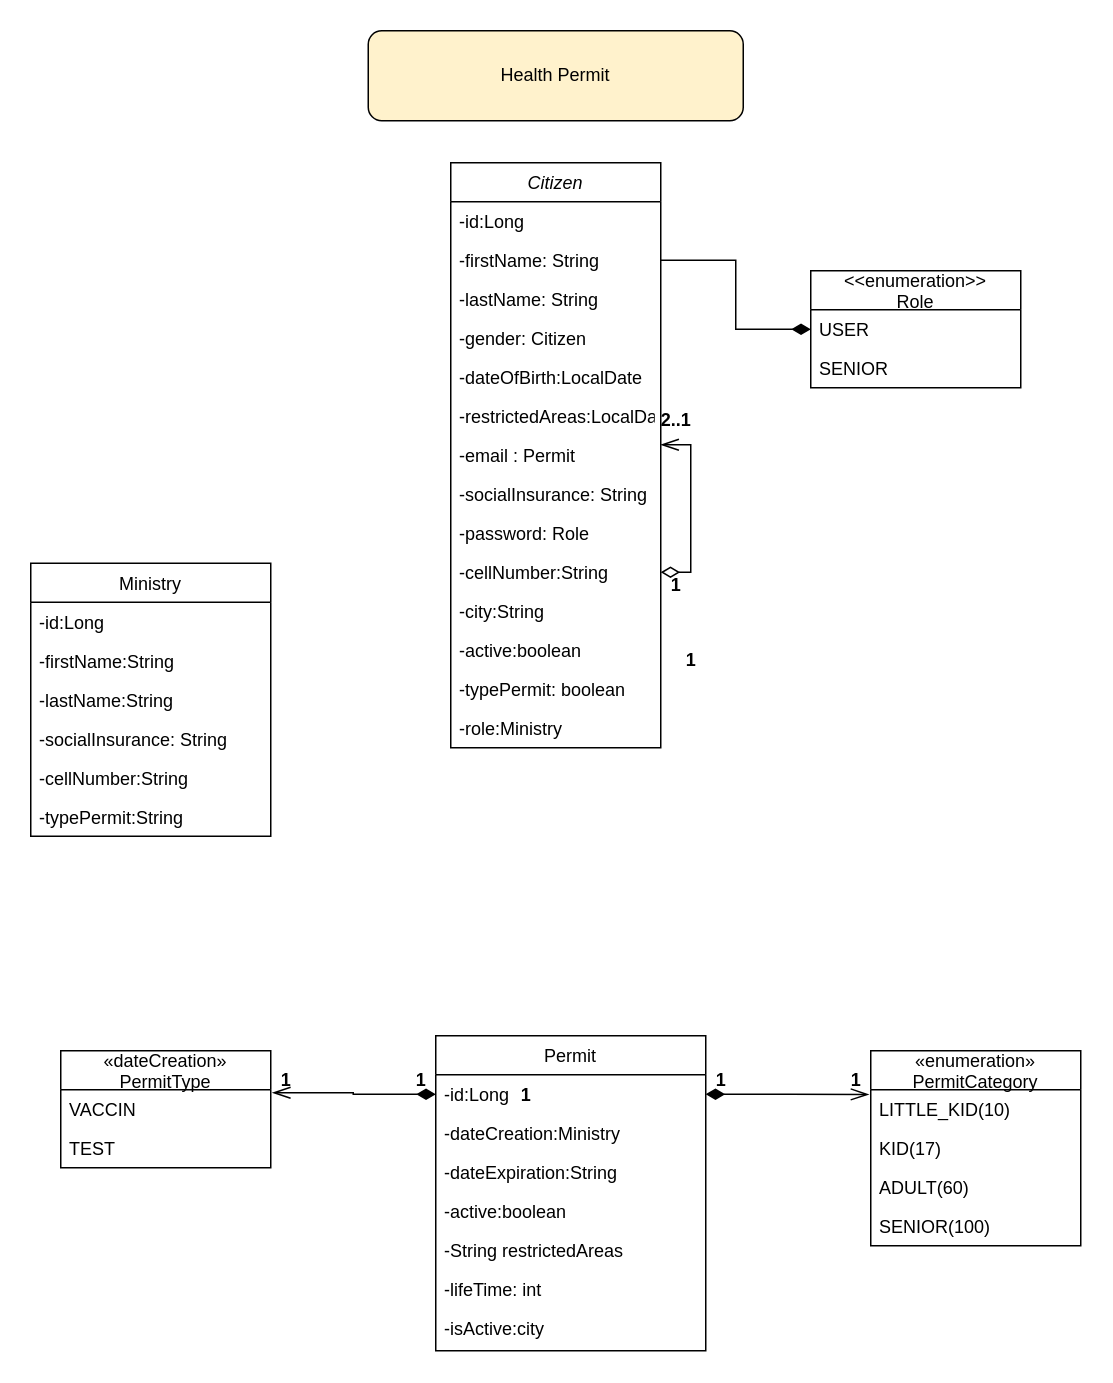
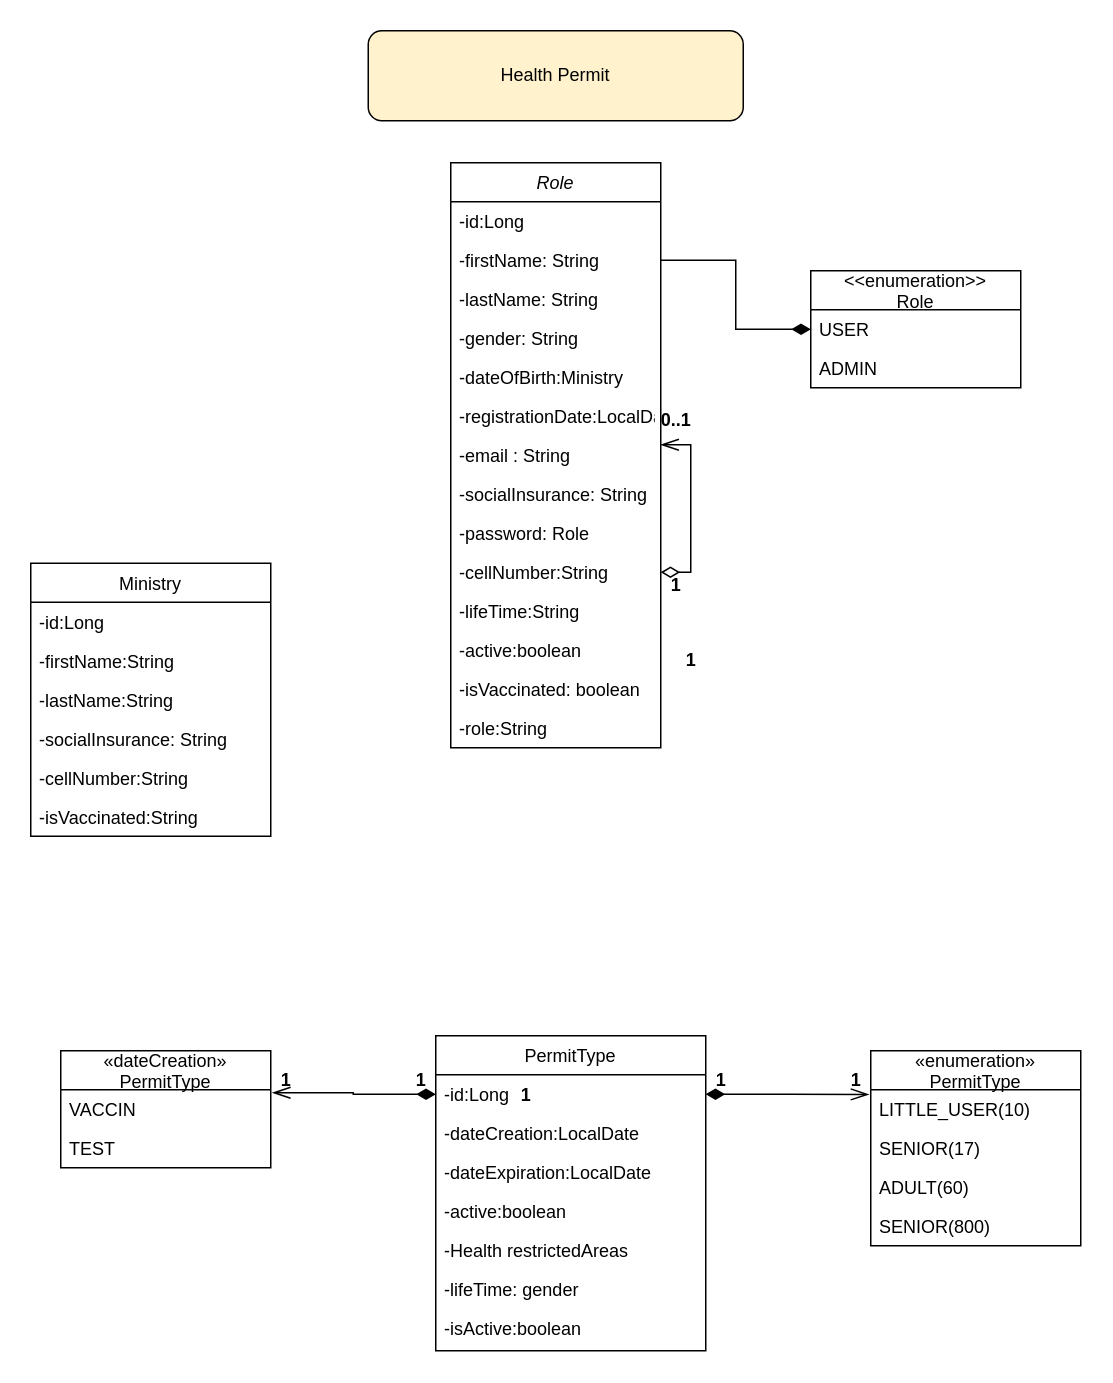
node "Citizen": label "Citizen" -> "Role"
node "-gender: Citizen": label "-gender: Citizen" -> "-gender: String"
node "SENIOR": label "SENIOR" -> "ADMIN"
node "-dateOfBirth:LocalDate": label "-dateOfBirth:LocalDate" -> "-dateOfBirth:Ministry"
node "-restrictedAreas:LocalDate": label "-restrictedAreas:LocalDate" -> "-registrationDate:LocalDate"
node "2..1": label "2..1" -> "0..1"
node "-email : Permit": label "-email : Permit" -> "-email : String"
node "-city:String": label "-city:String" -> "-lifeTime:String"
node "-typePermit: boolean": label "-typePermit: boolean" -> "-isVaccinated: boolean"
node "-role:Ministry": label "-role:Ministry" -> "-role:String"
node "-typePermit:String": label "-typePermit:String" -> "-isVaccinated:String"
node "Permit": label "Permit" -> "PermitType"
node "«enumeration» PermitCategory": label "«enumeration» PermitCategory" -> "«enumeration» PermitType"
node "LITTLE_KID(10)": label "LITTLE_KID(10)" -> "LITTLE_USER(10)"
node "-dateCreation:Ministry": label "-dateCreation:Ministry" -> "-dateCreation:LocalDate"
node "KID(17)": label "KID(17)" -> "SENIOR(17)"
node "-dateExpiration:String": label "-dateExpiration:String" -> "-dateExpiration:LocalDate"
node "SENIOR(100)": label "SENIOR(100)" -> "SENIOR(800)"
node "-String restrictedAreas": label "-String restrictedAreas" -> "-Health restrictedAreas"
node "-lifeTime: int": label "-lifeTime: int" -> "-lifeTime: gender"
node "-isActive:city": label "-isActive:city" -> "-isActive:boolean"
